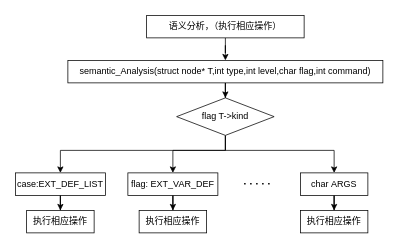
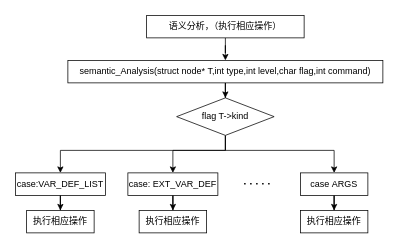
node "case:EXT_DEF_LIST": label "case:EXT_DEF_LIST" -> "case:VAR_DEF_LIST"
node "flag: EXT_VAR_DEF": label "flag: EXT_VAR_DEF" -> "case: EXT_VAR_DEF"
node "char ARGS": label "char ARGS" -> "case ARGS"
